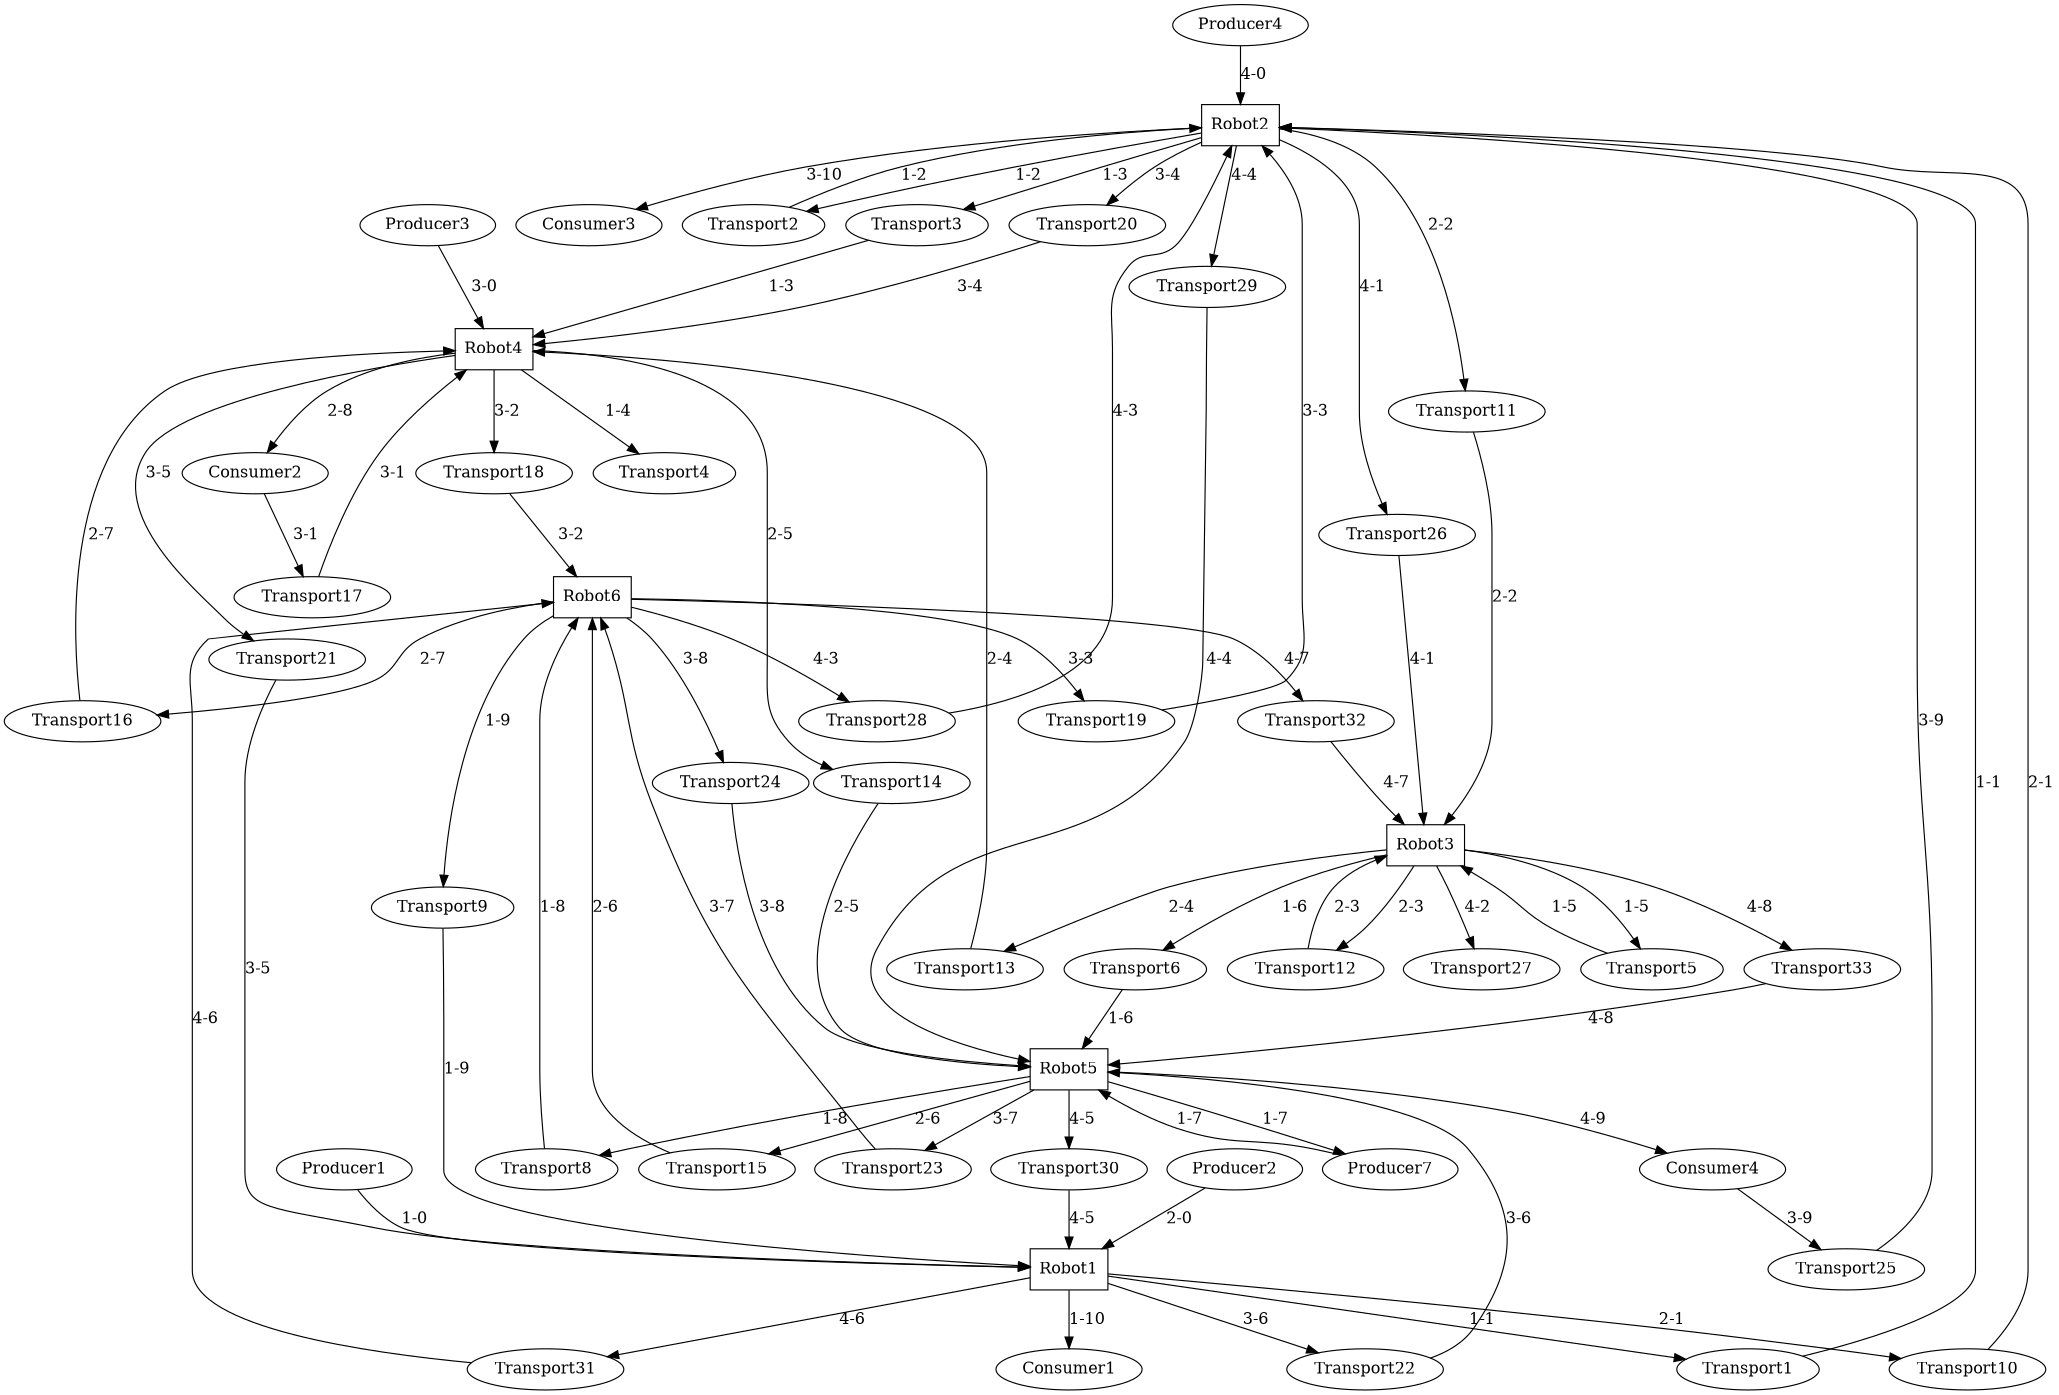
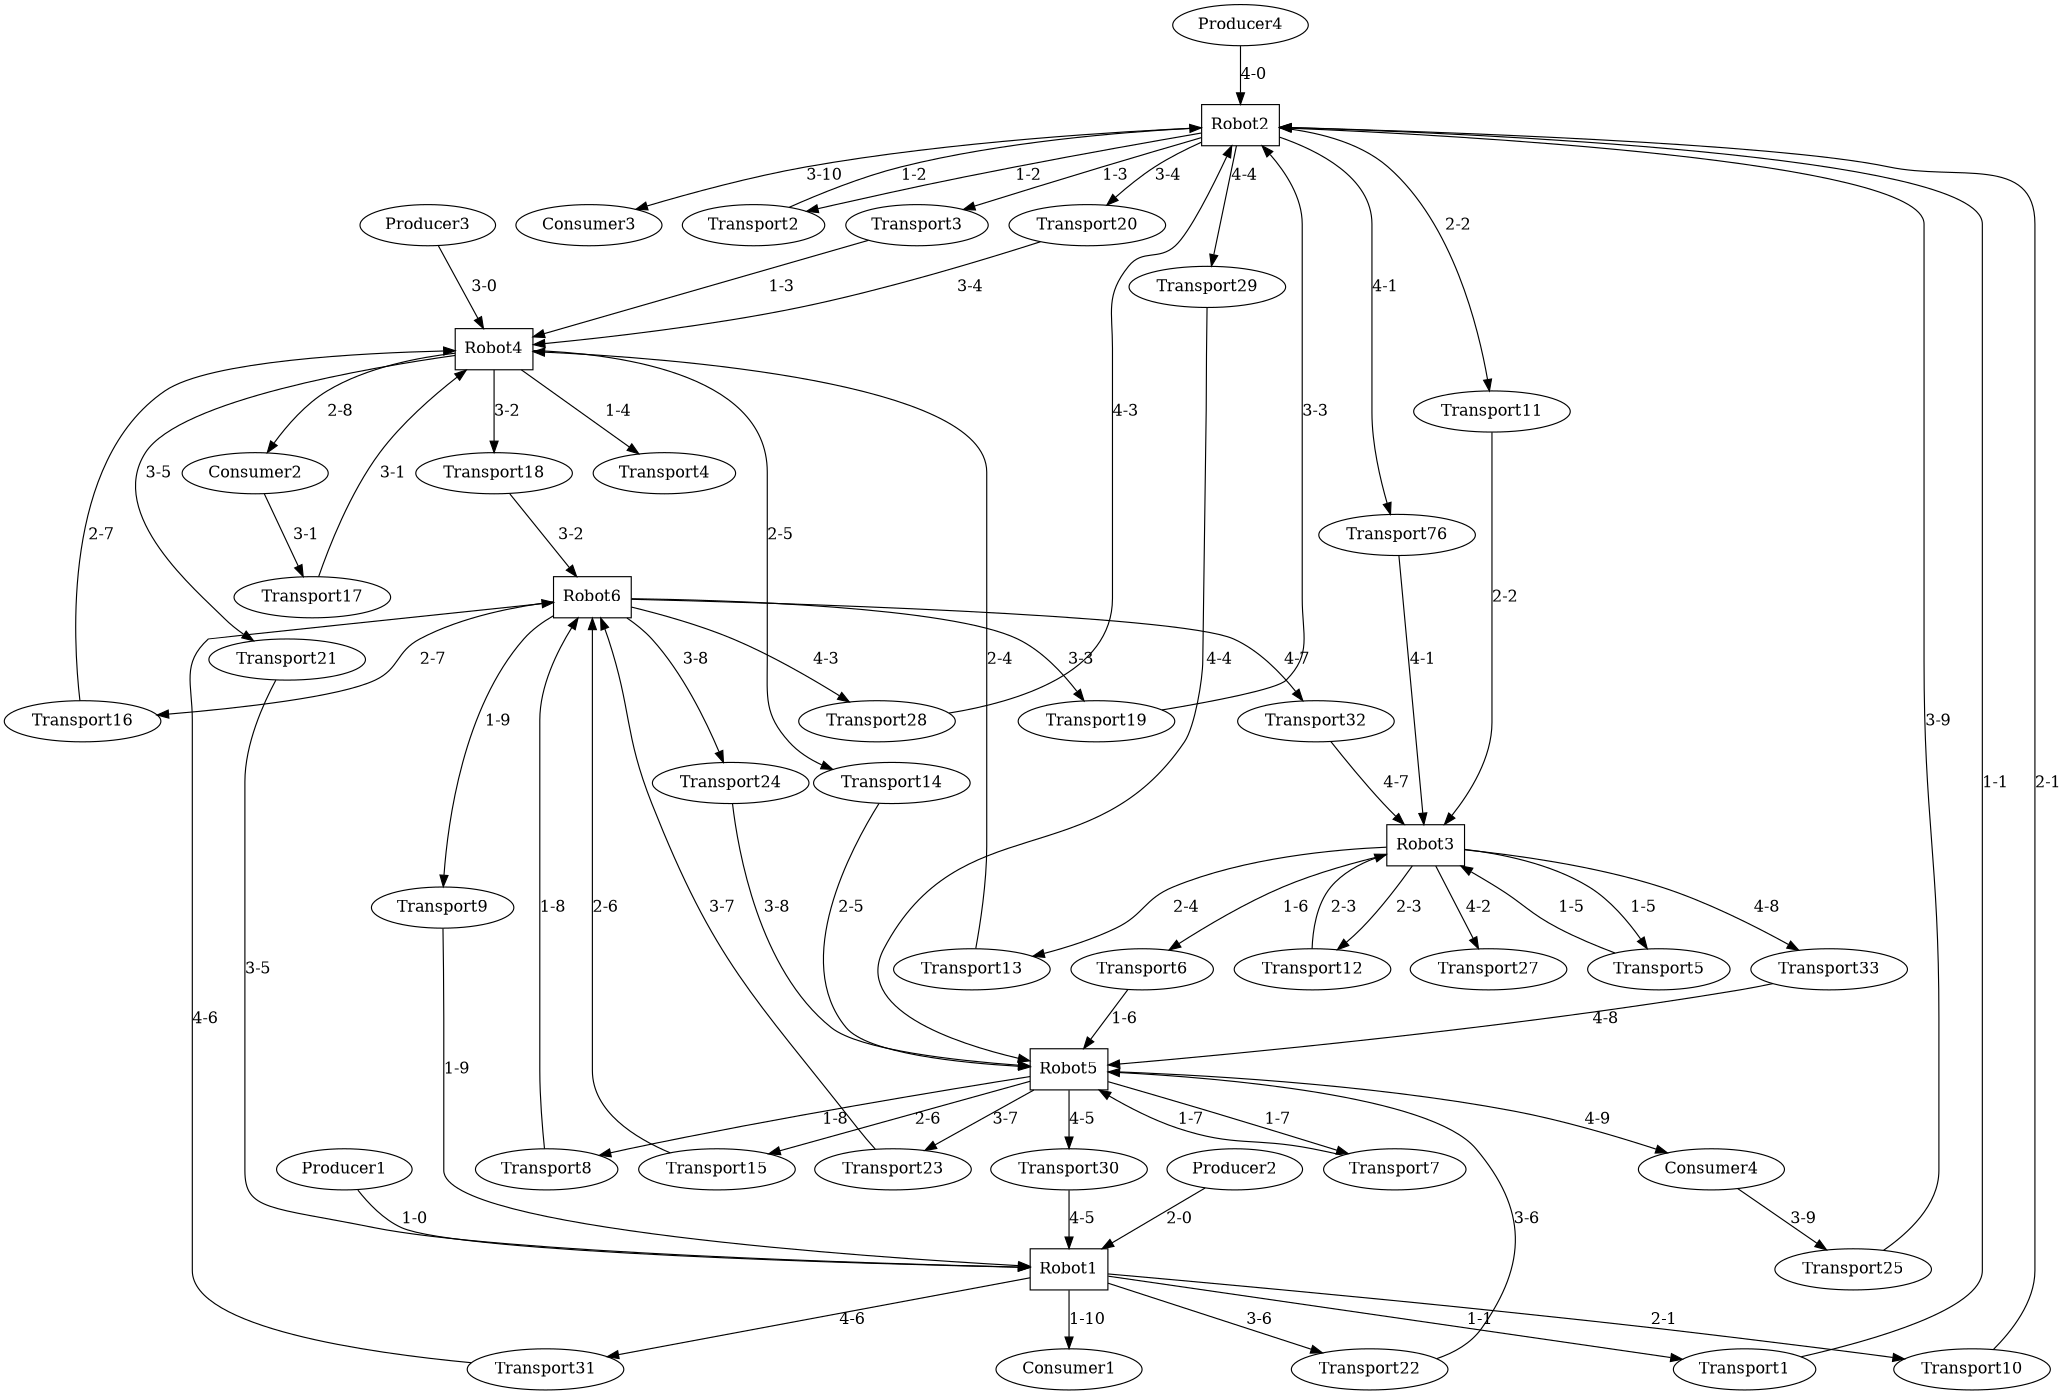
node "Transport26": label "Transport26" -> "Transport76"
node "Producer7": label "Producer7" -> "Transport7"
